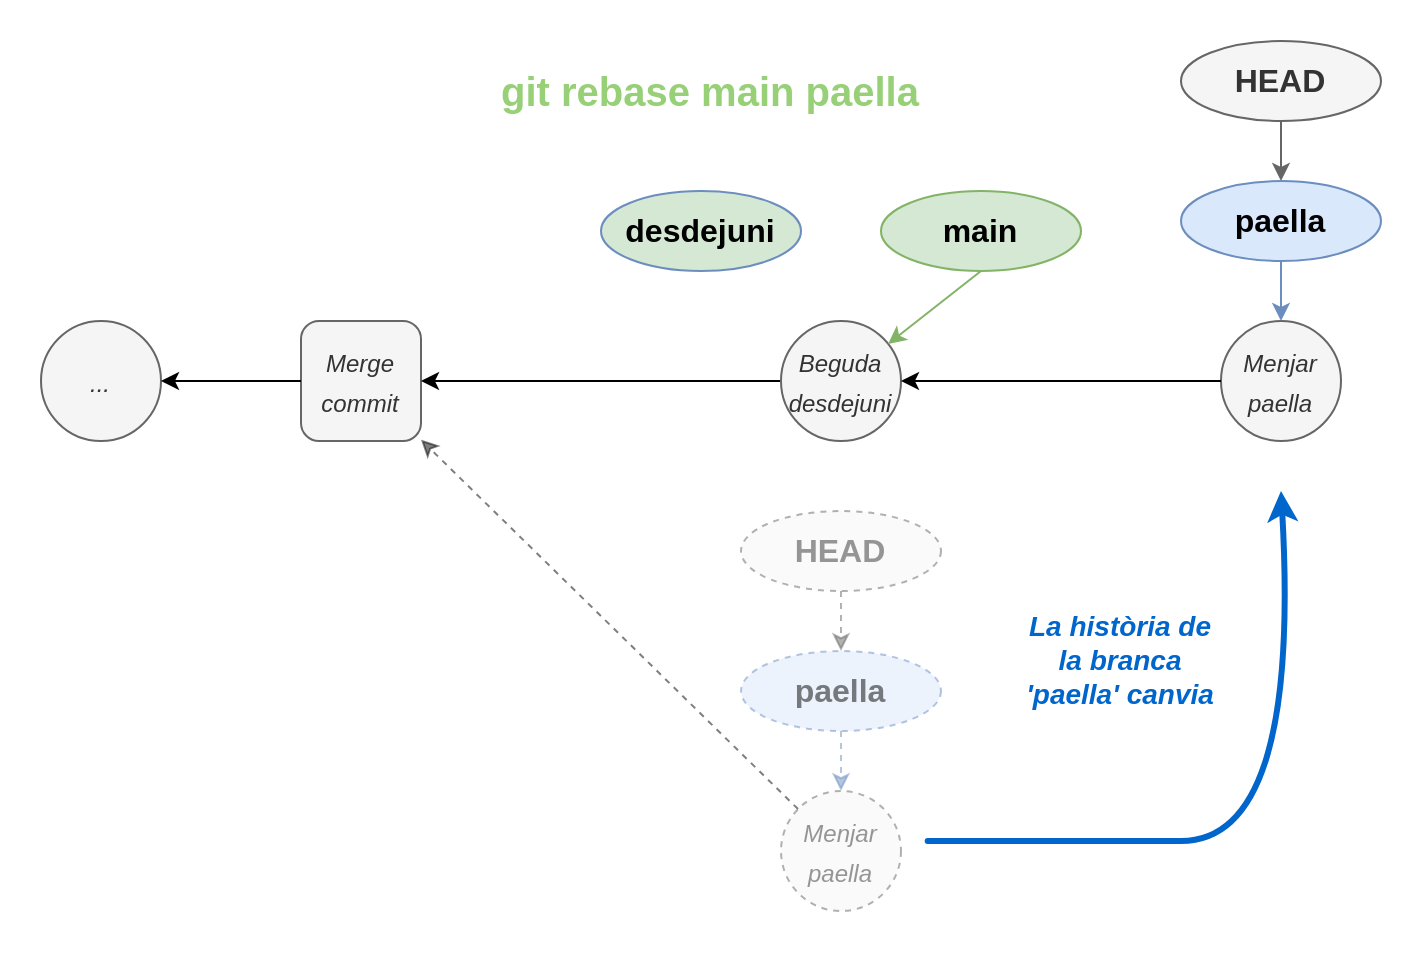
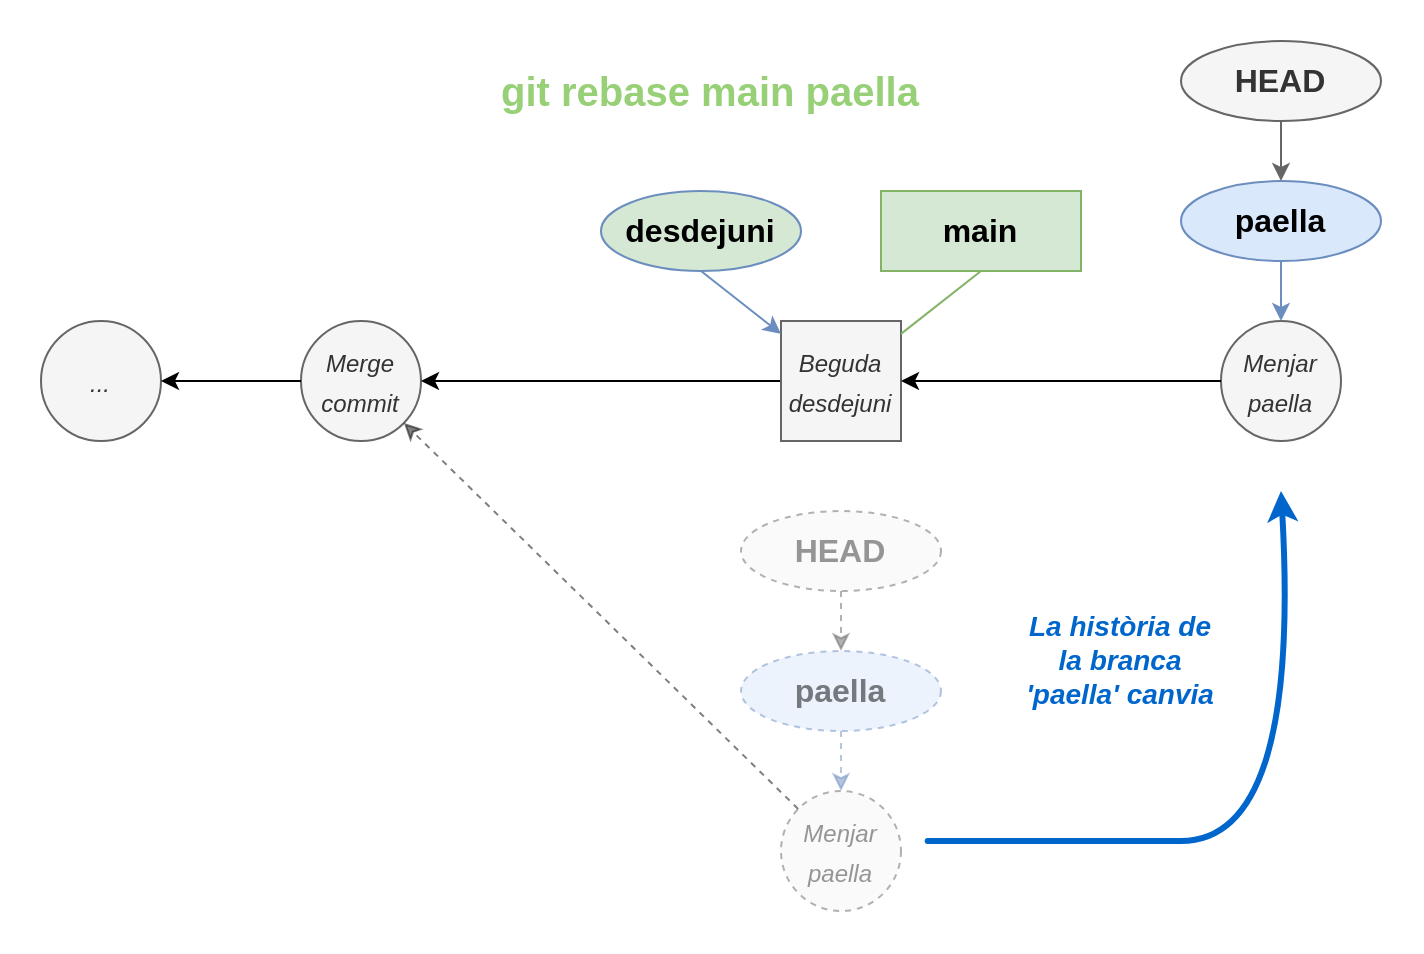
node "main": shape ellipse -> rectangle
edge "desdejuni" -> "Beguda desdejuni": added
edge "main" -> "Beguda desdejuni": arrowhead classic -> none
node "Merge commit": shape rounded rectangle -> ellipse
node "Beguda desdejuni": shape ellipse -> rectangle
